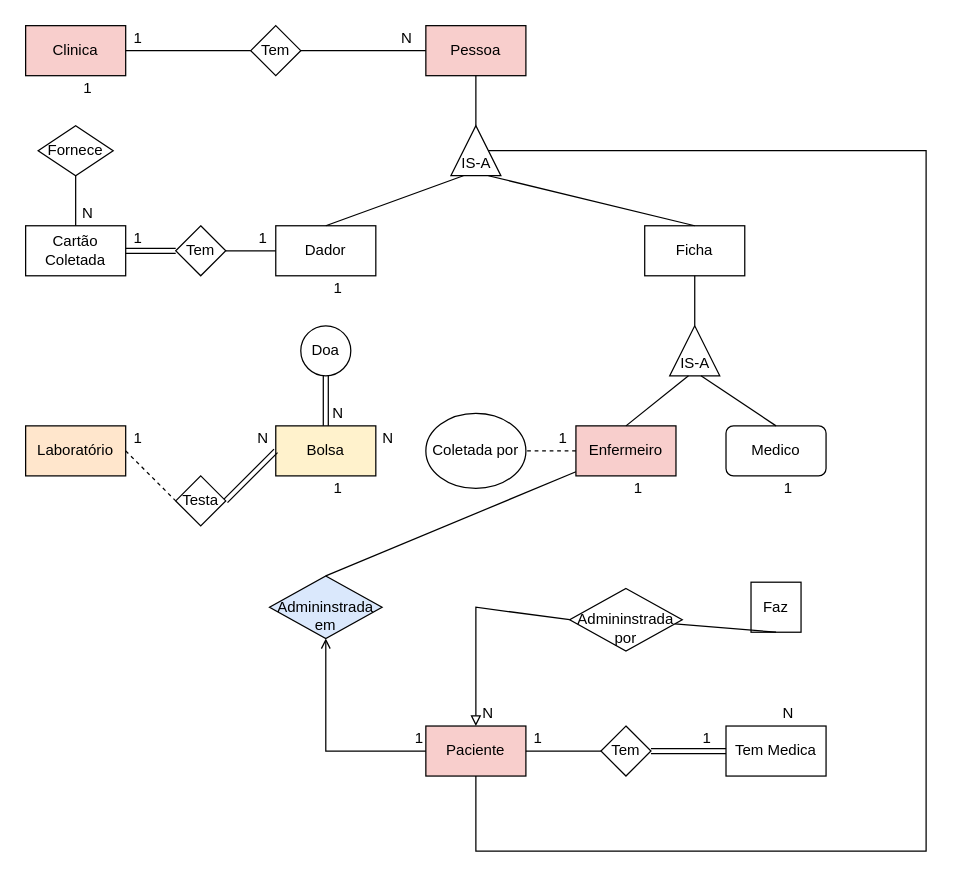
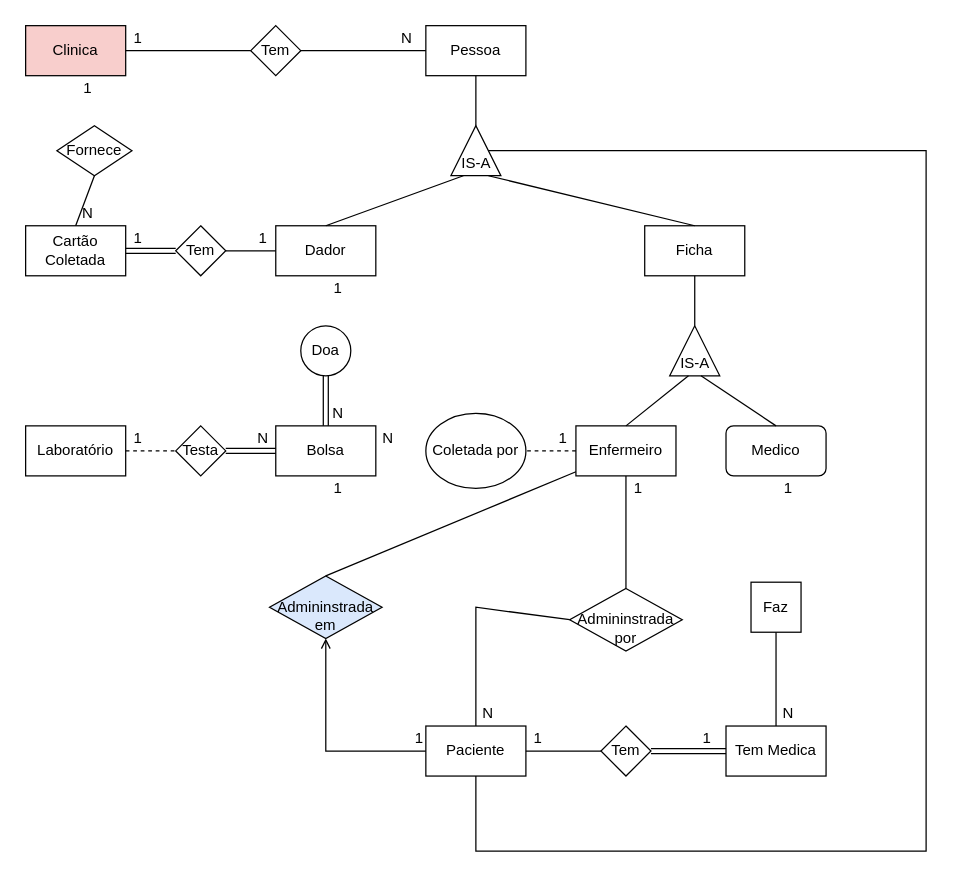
node "Pessoa": fillcolor #f8cecc -> #ffffff
node "Fornece": moved (76, 151) -> (94, 151)
node "Laboratório": fillcolor #ffe6cc -> #ffffff
node "Bolsa": fillcolor #fff2cc -> #ffffff
node "Enfermeiro": fillcolor #f8cecc -> #ffffff
node "Testa": moved (201, 501) -> (201, 451)
edge "Enfermeiro" -- "Admininstrada por": added
edge "Faz" -- "Admininstrada por": now "Faz" -- "Tem Medica"
edge "Admininstrada por" -> "Paciente": arrowhead block -> none
node "Paciente": fillcolor #f8cecc -> #ffffff
